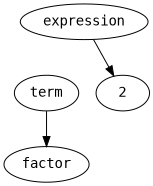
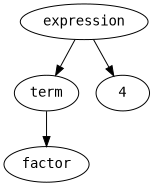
edge "expression" -> "term": added
node "2": label "2" -> "4"
